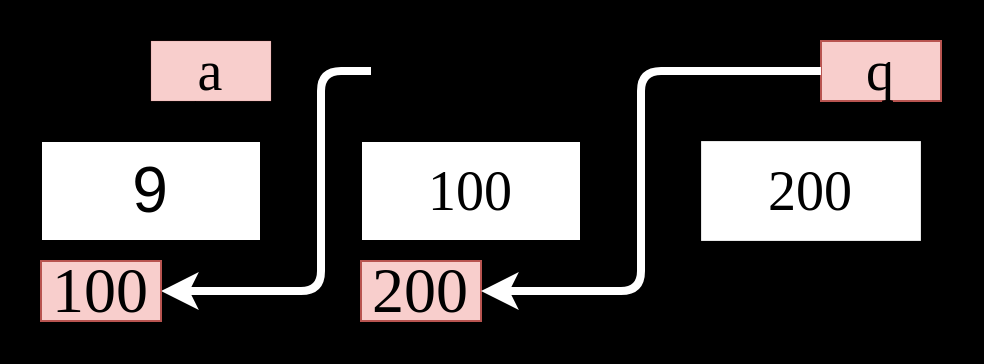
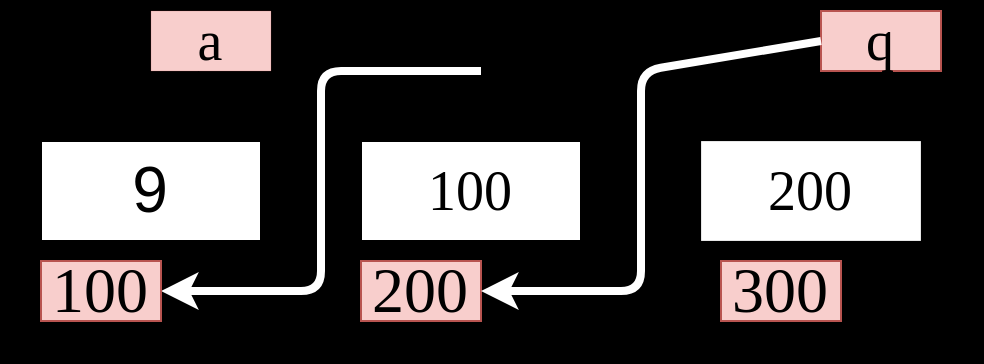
node "a": moved (211, 71) -> (211, 41)
node "Text": moved (431, 71) -> (541, 71)
node "q": moved (881, 71) -> (881, 41)
node "300": added
